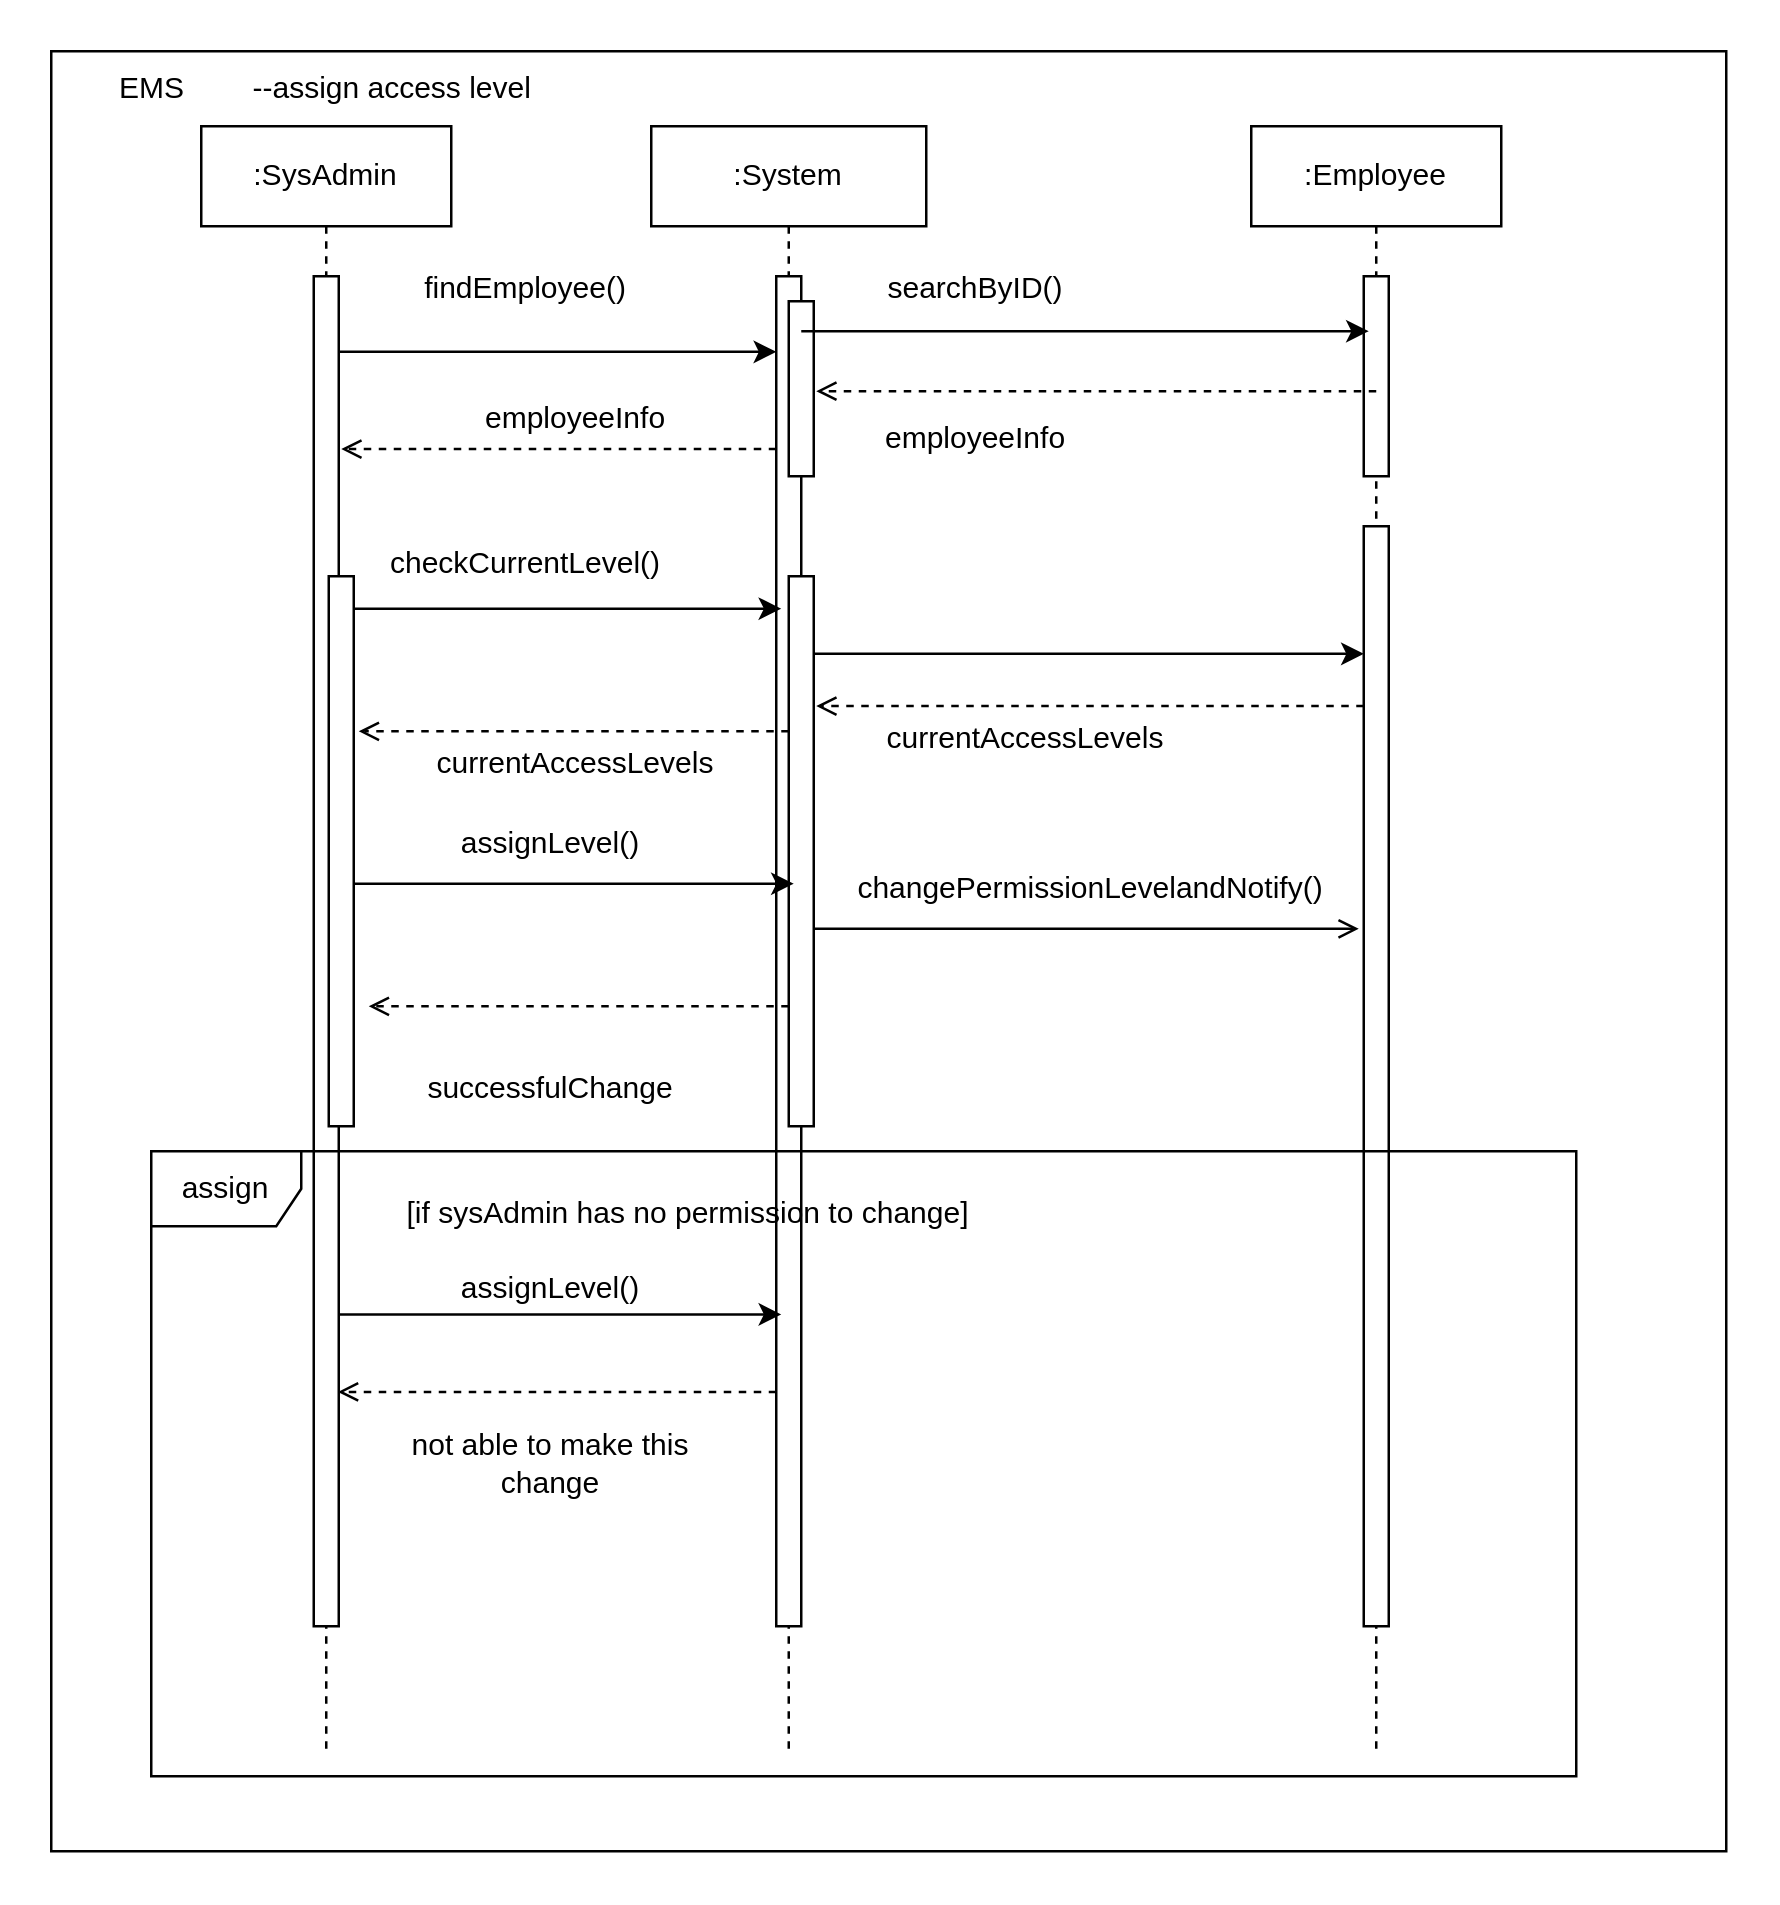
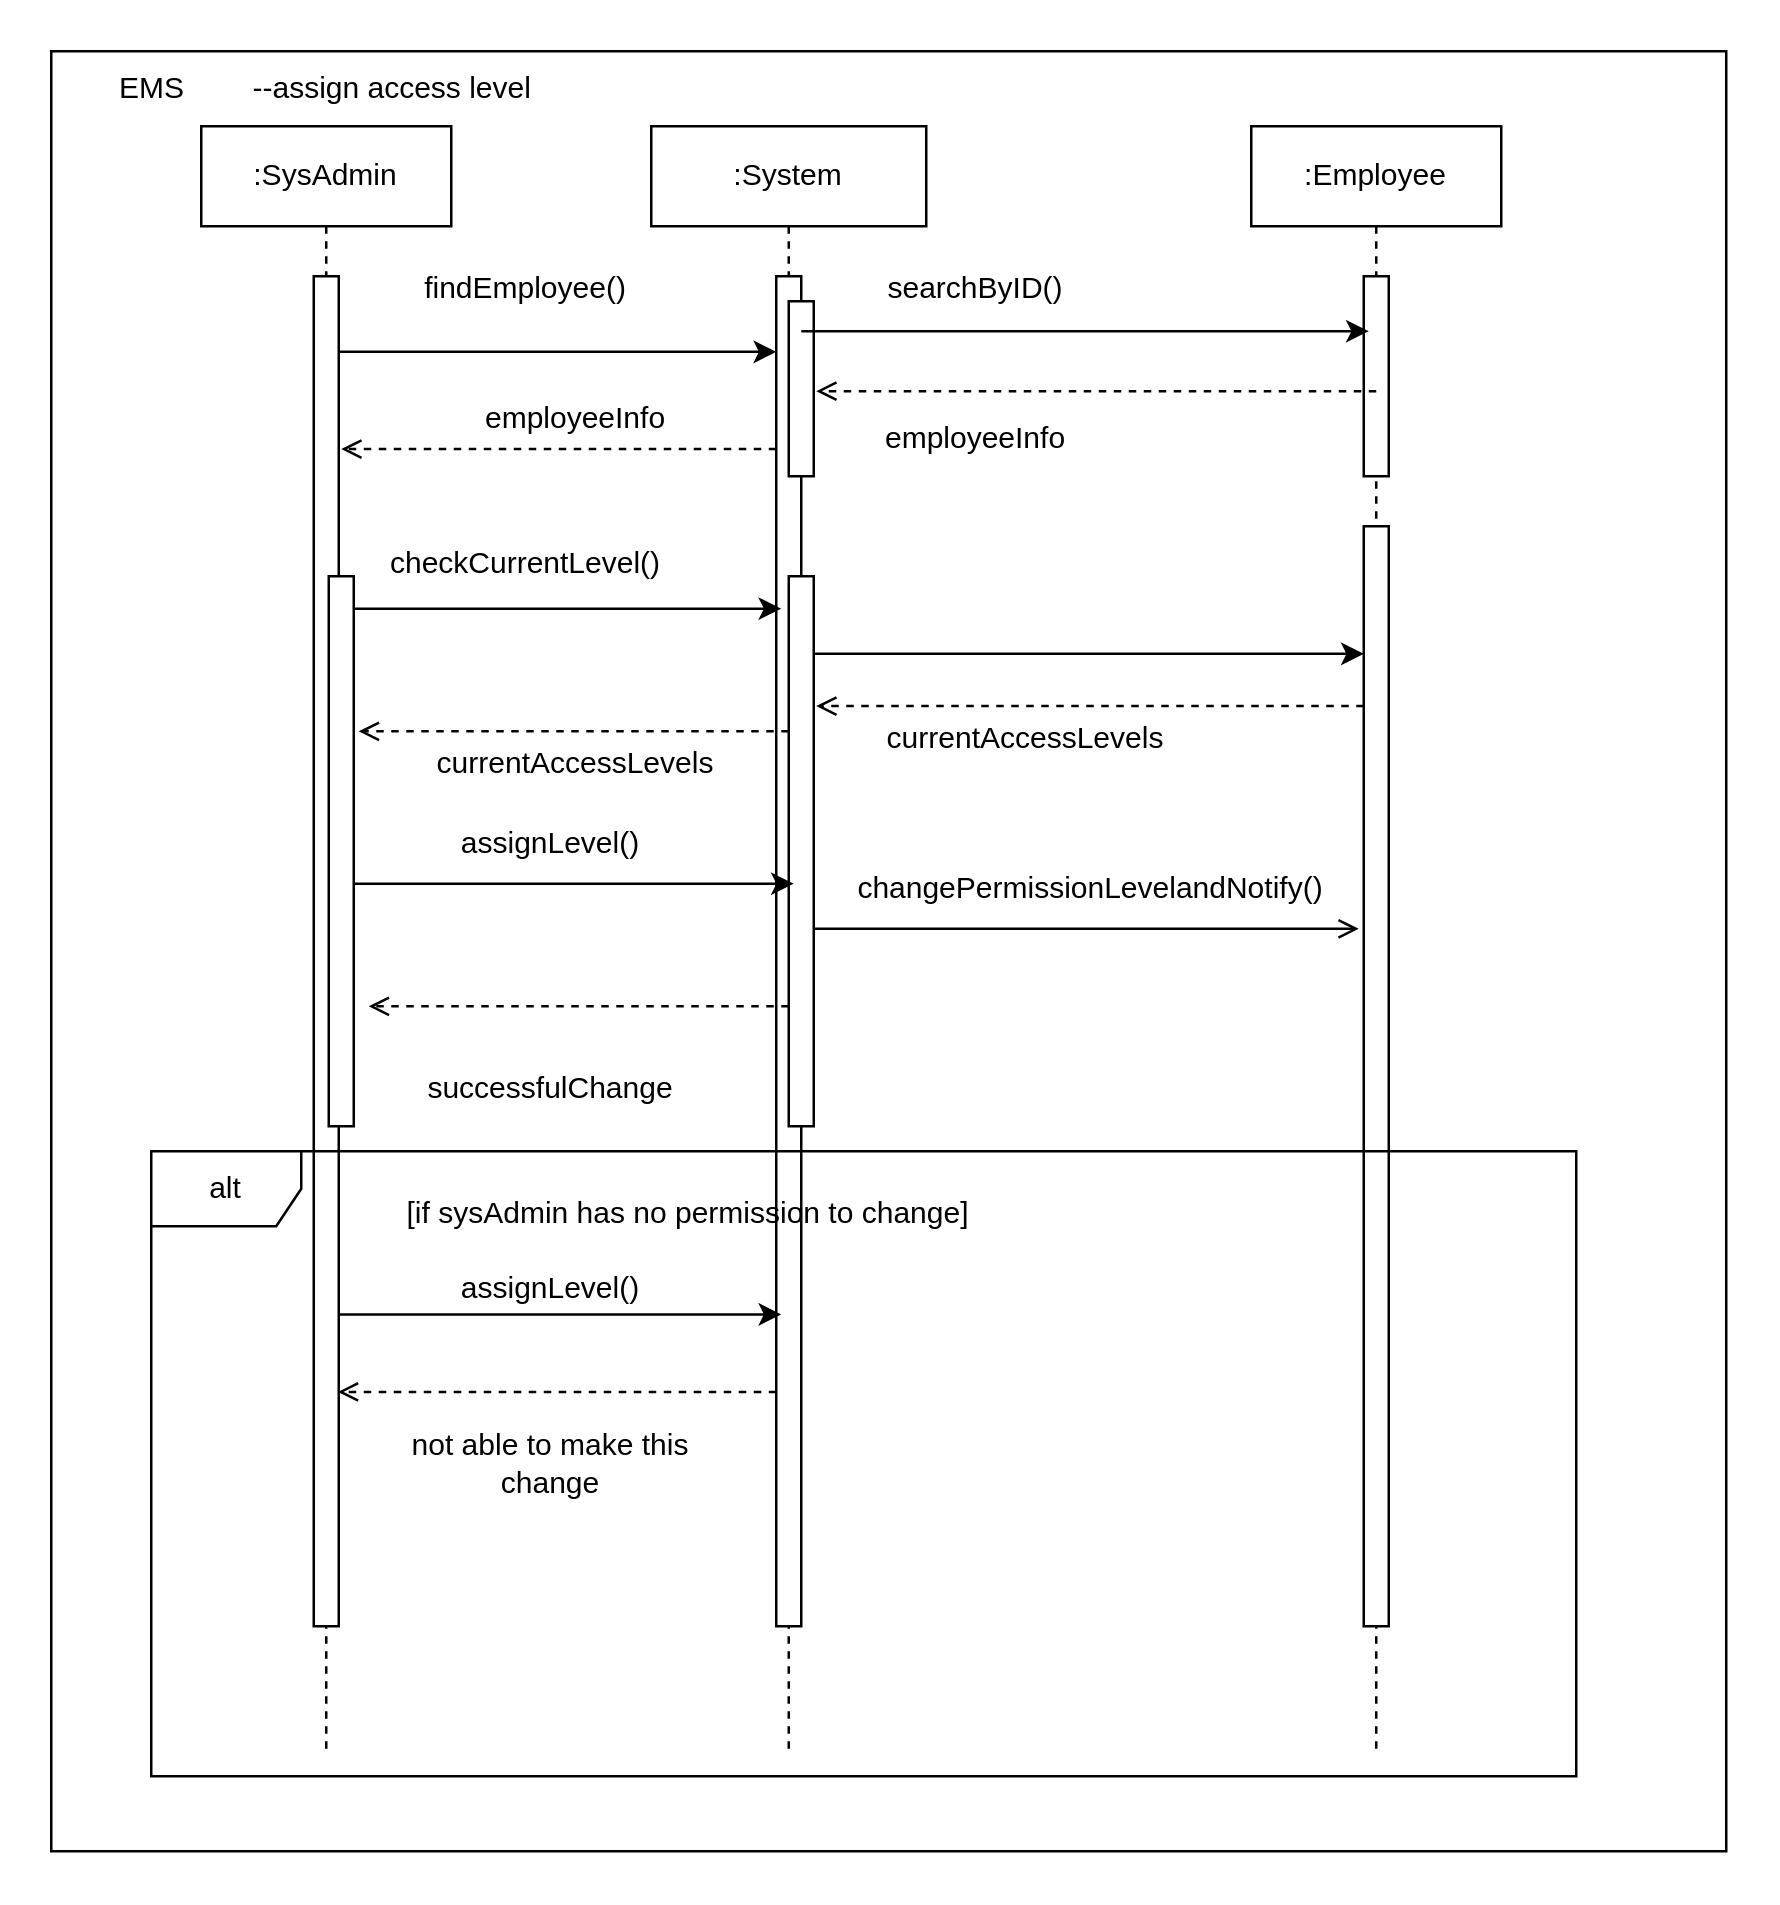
node "assign": label "assign" -> "alt"
